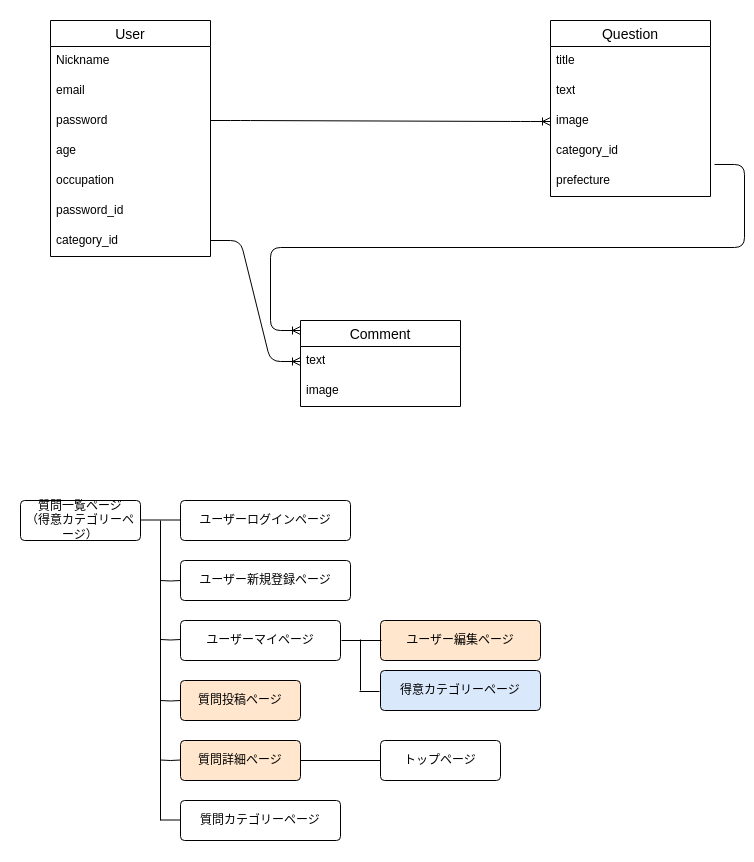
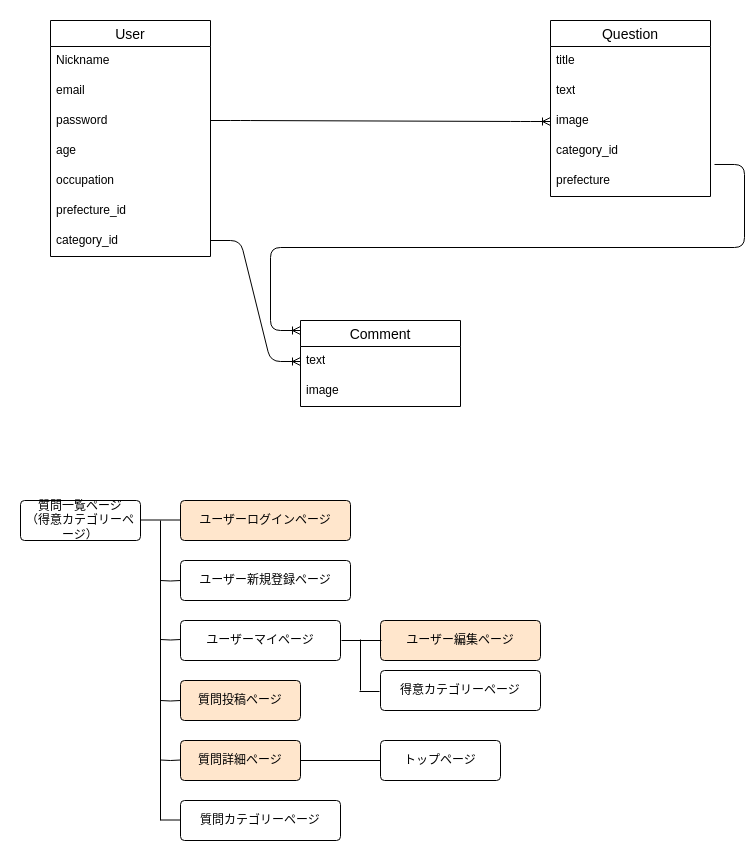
node "password_id": label "password_id" -> "prefecture_id"
node "ユーザーログインページ": fillcolor #ffffff -> #ffe6cc
node "得意カテゴリーページ": fillcolor #dae8fc -> #ffffff
